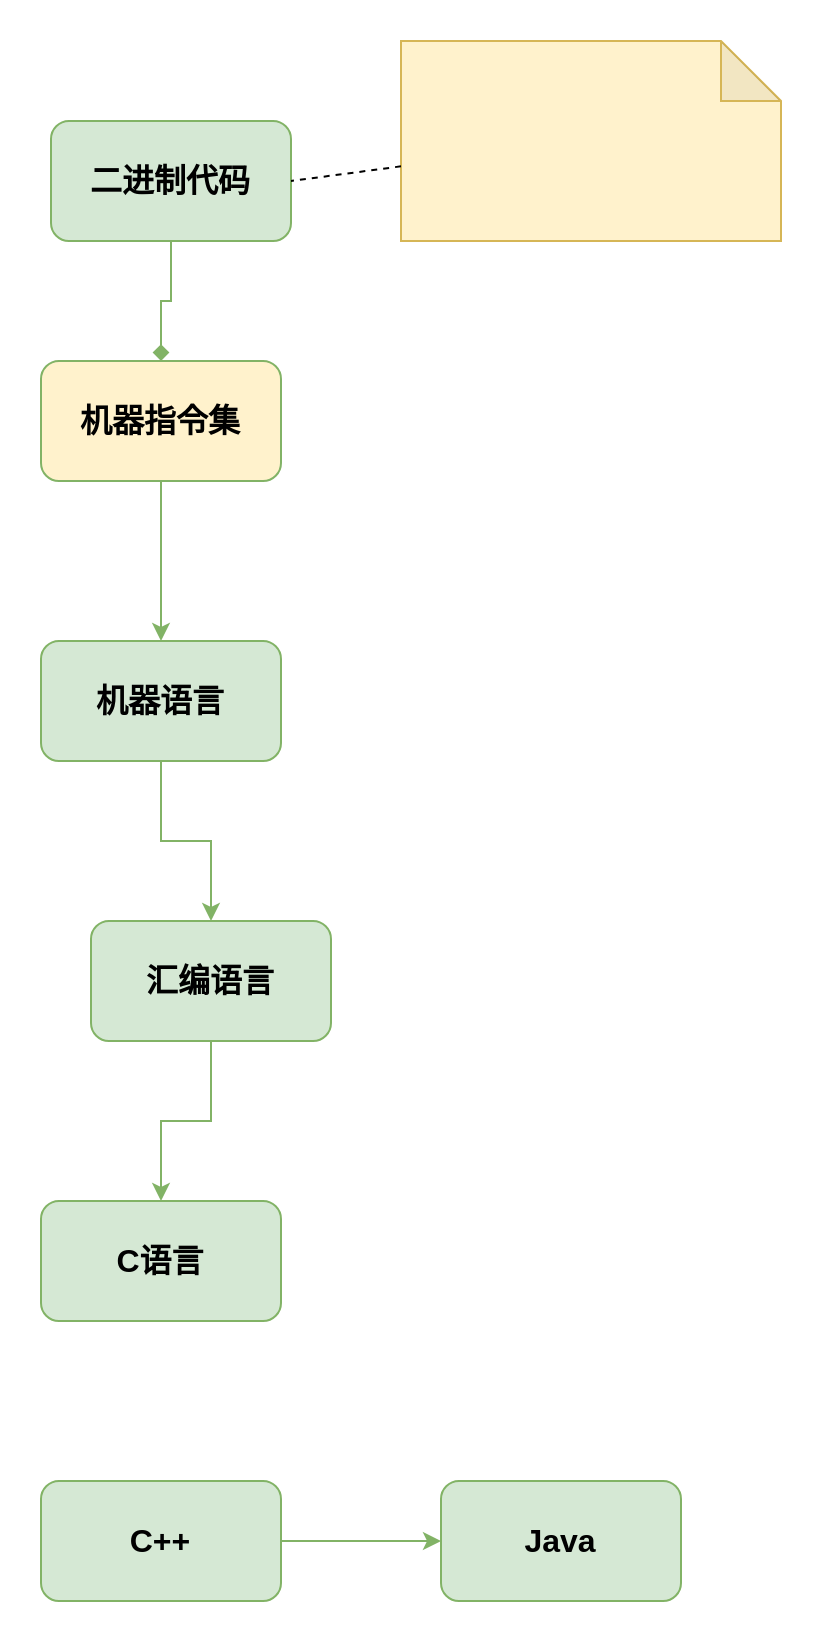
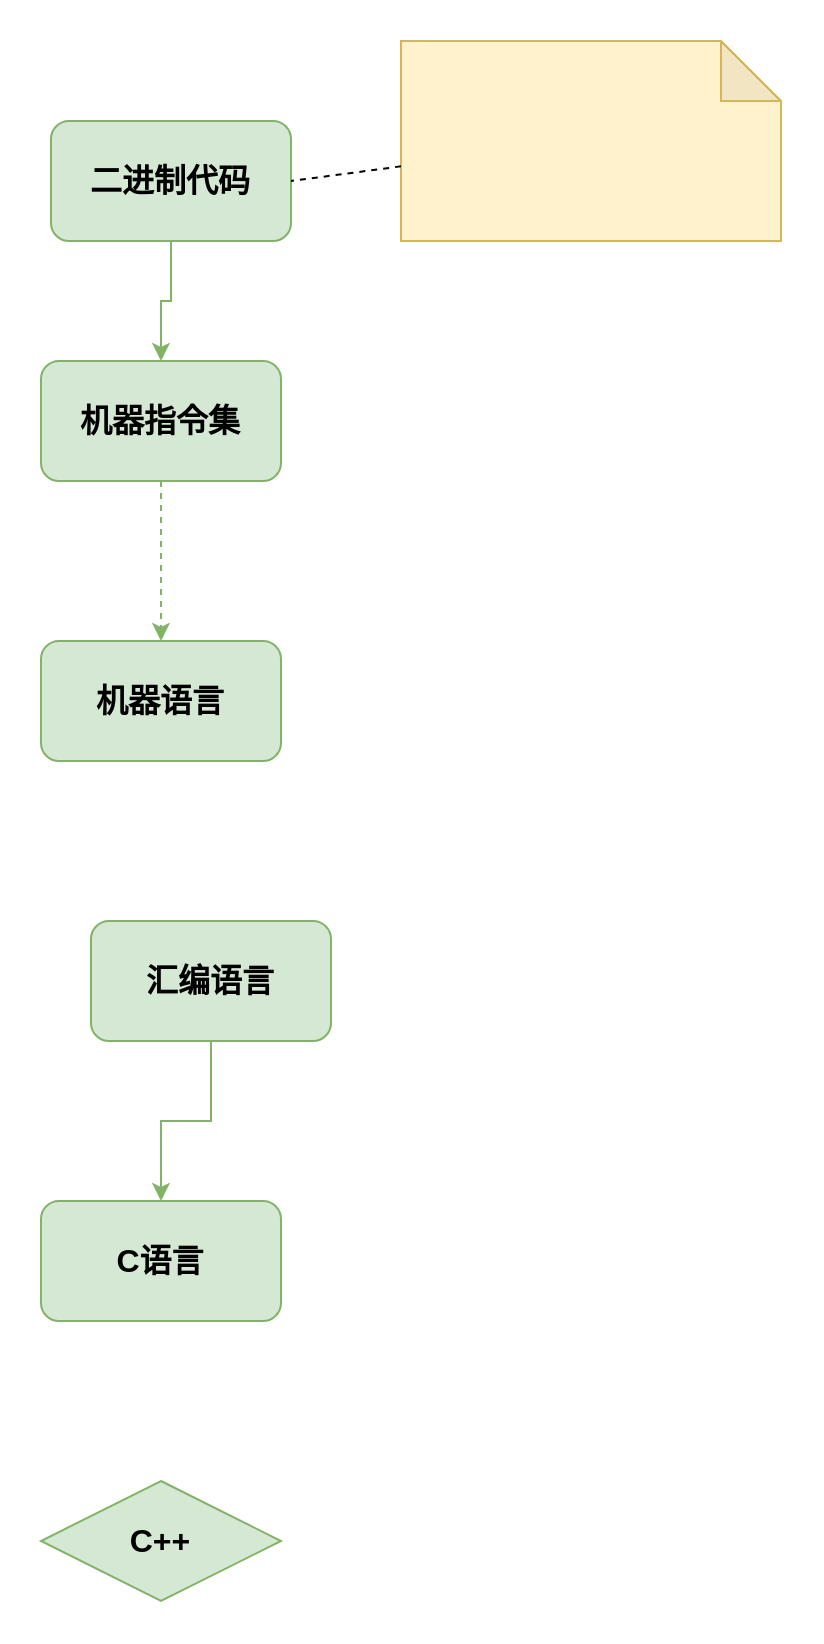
edge "二进制代码" -> "机器指令集": arrowhead diamond -> classic
node "机器指令集": fillcolor #fff2cc -> #d5e8d4
edge "机器指令集" -> "机器语言": style solid -> dashed
edge "机器语言" -> "汇编语言": removed
node "C++": shape rounded rectangle -> diamond
edge "C++" -> "Java": removed
node "Java": removed
